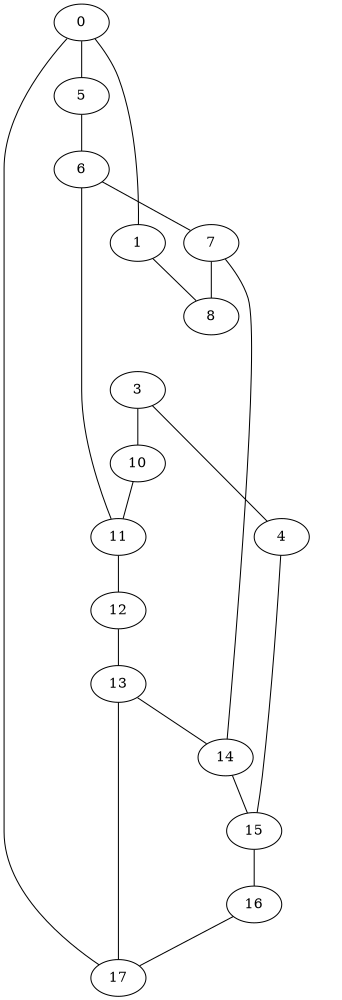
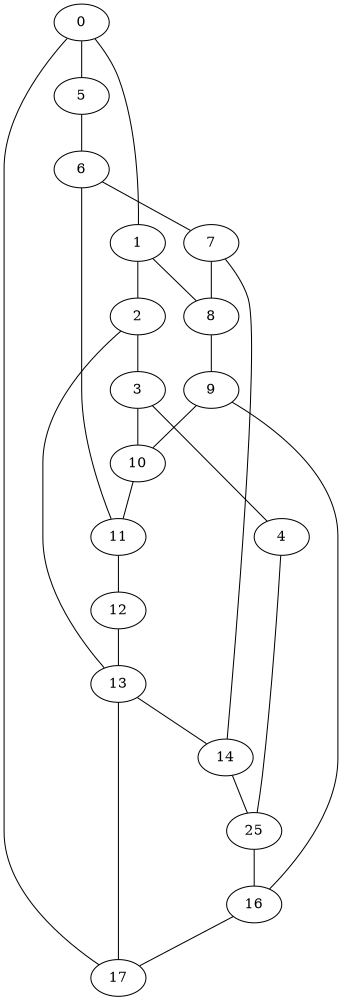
node "2": added
node "9": added
node "15": label "15" -> "25"
